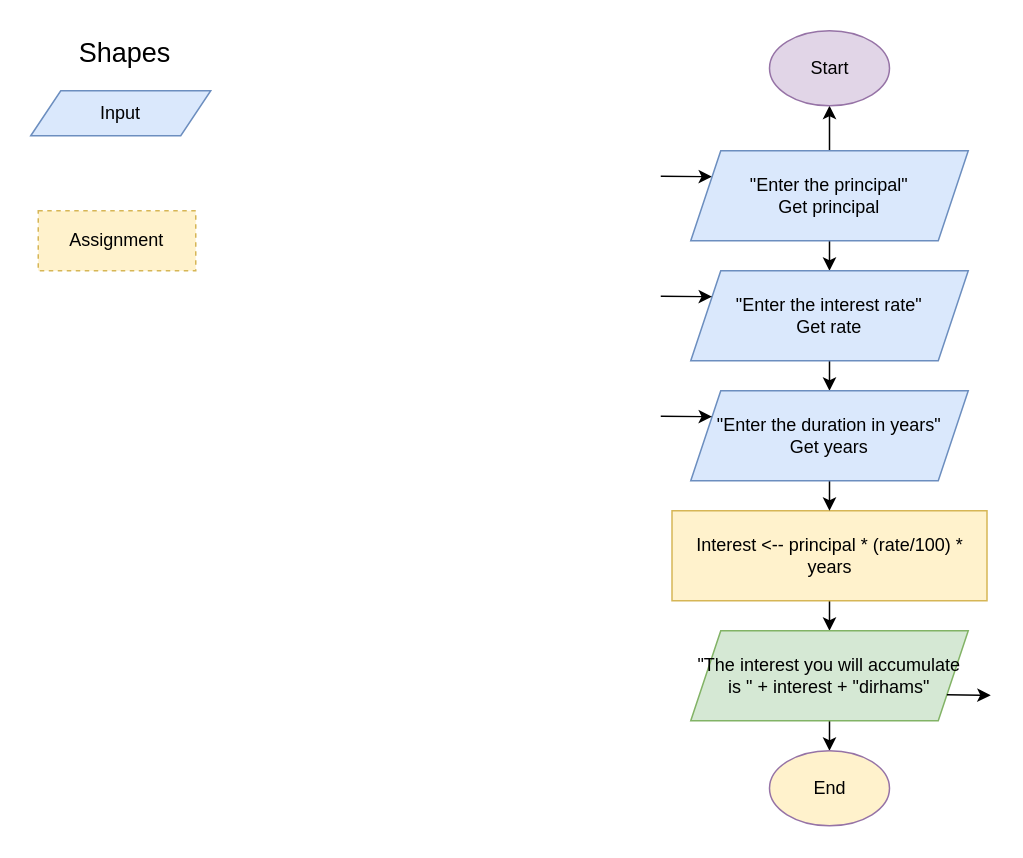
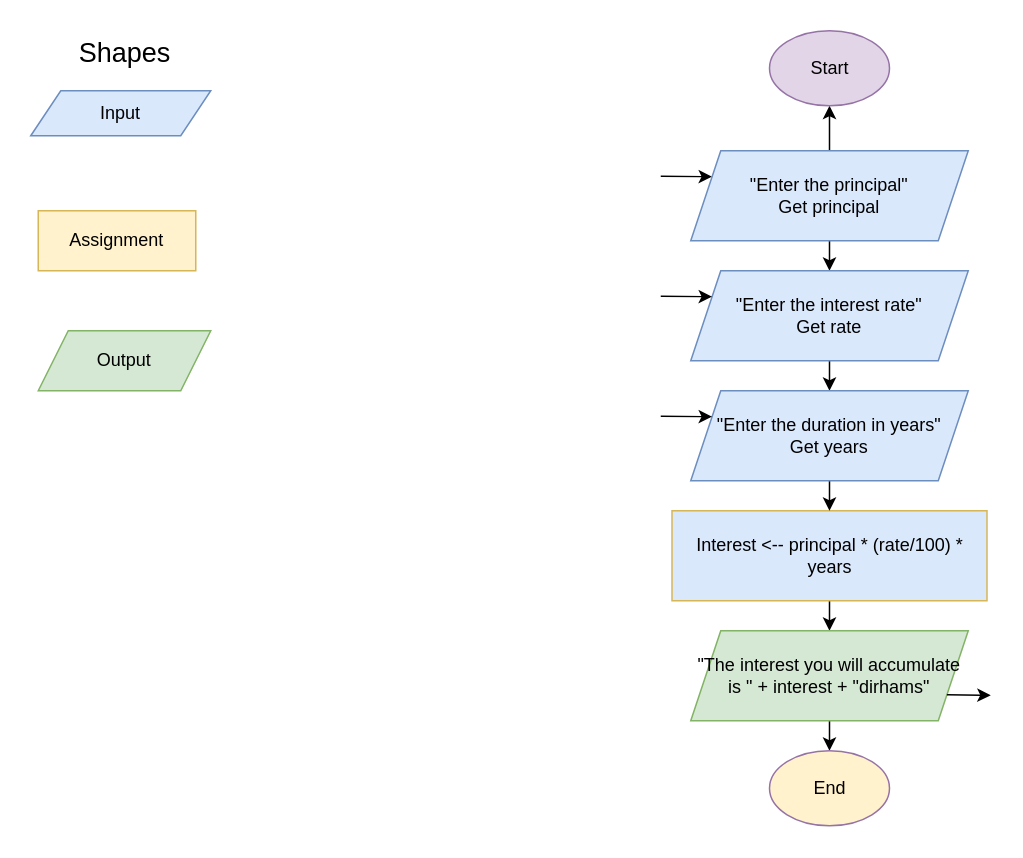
node "Assignment": style dashed -> solid
node "Output": added
node "Interest <-- principal * (rate/100) * years": fillcolor #fff2cc -> #dae8fc
